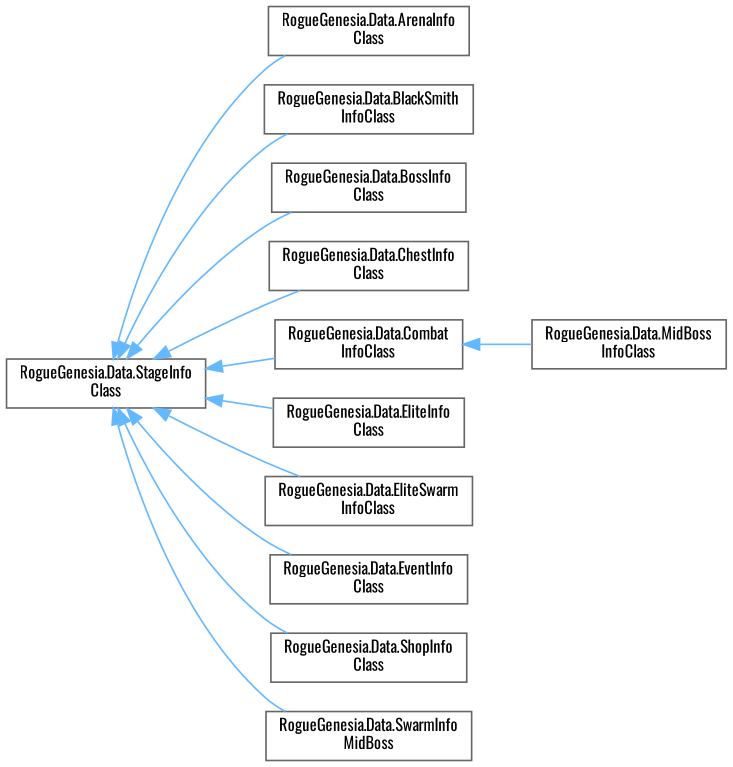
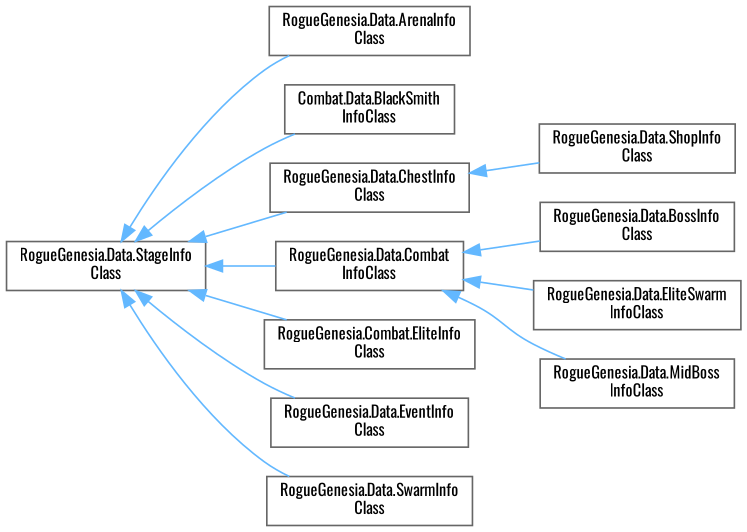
node "RogueGenesia.Data.BlackSmith InfoClass": label "RogueGenesia.Data.BlackSmith InfoClass" -> "Combat.Data.BlackSmith InfoClass"
edge "RogueGenesia.Data.BossInfo Class" -> "RogueGenesia.Data.StageInfo Class": now "RogueGenesia.Data.BossInfo Class" -> "RogueGenesia.Data.Combat InfoClass"
node "RogueGenesia.Data.EliteInfo Class": label "RogueGenesia.Data.EliteInfo Class" -> "RogueGenesia.Combat.EliteInfo Class"
edge "RogueGenesia.Data.EliteSwarm InfoClass" -> "RogueGenesia.Data.StageInfo Class": now "RogueGenesia.Data.EliteSwarm InfoClass" -> "RogueGenesia.Data.Combat InfoClass"
edge "RogueGenesia.Data.ShopInfo Class" -> "RogueGenesia.Data.StageInfo Class": now "RogueGenesia.Data.ShopInfo Class" -> "RogueGenesia.Data.ChestInfo Class"
node "RogueGenesia.Data.SwarmInfo MidBoss": label "RogueGenesia.Data.SwarmInfo MidBoss" -> "RogueGenesia.Data.SwarmInfo Class"
